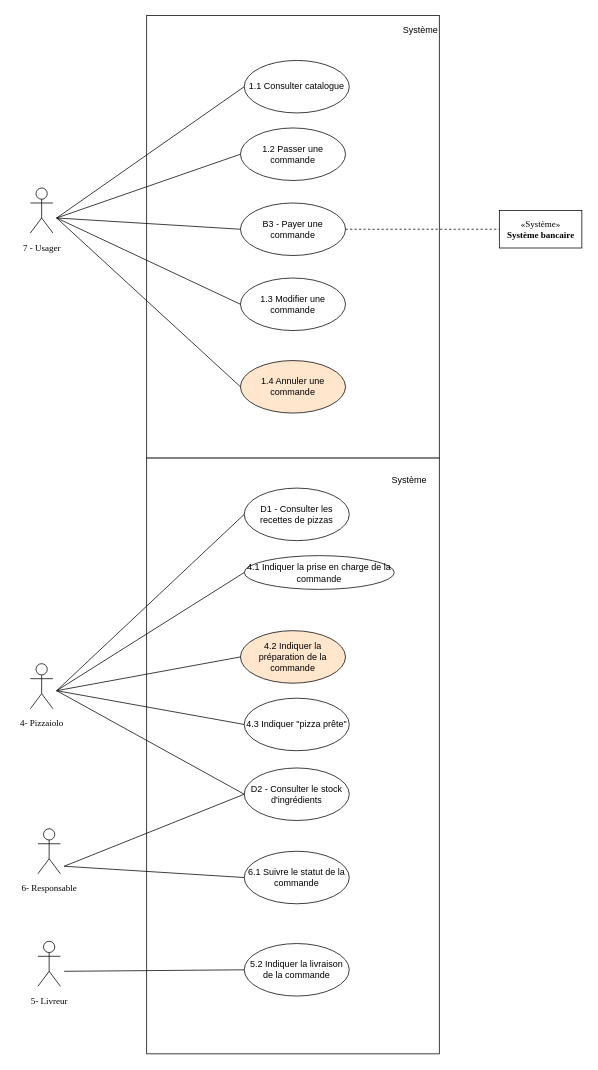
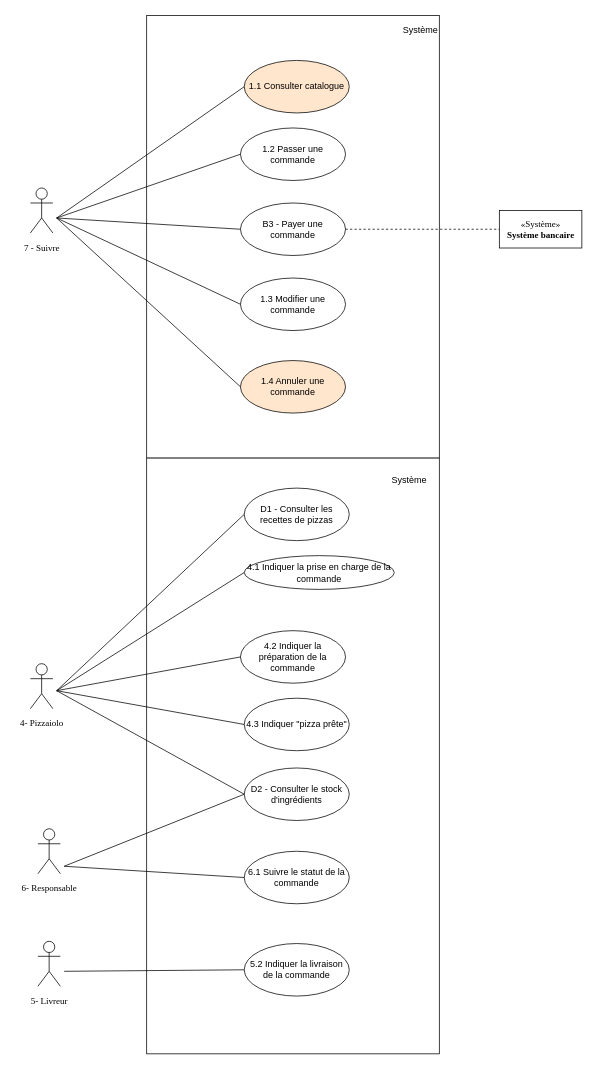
node "1.1 Consulter catalogue": fillcolor #ffffff -> #ffe6cc
node "7 - Usager": label "7 - Usager" -> "7 - Suivre"
node "4.2 Indiquer la préparation de la commande": fillcolor #ffe6cc -> #ffffff
